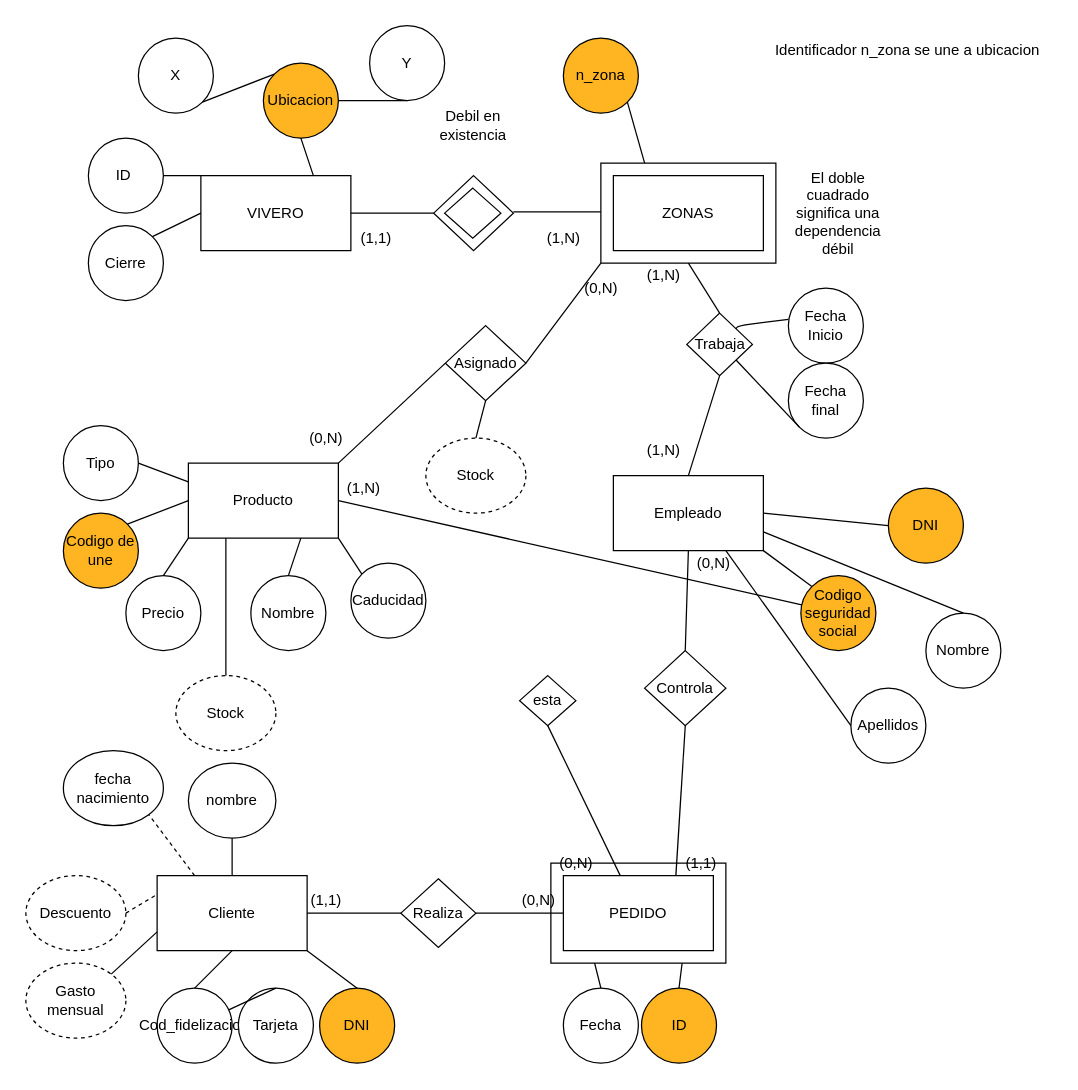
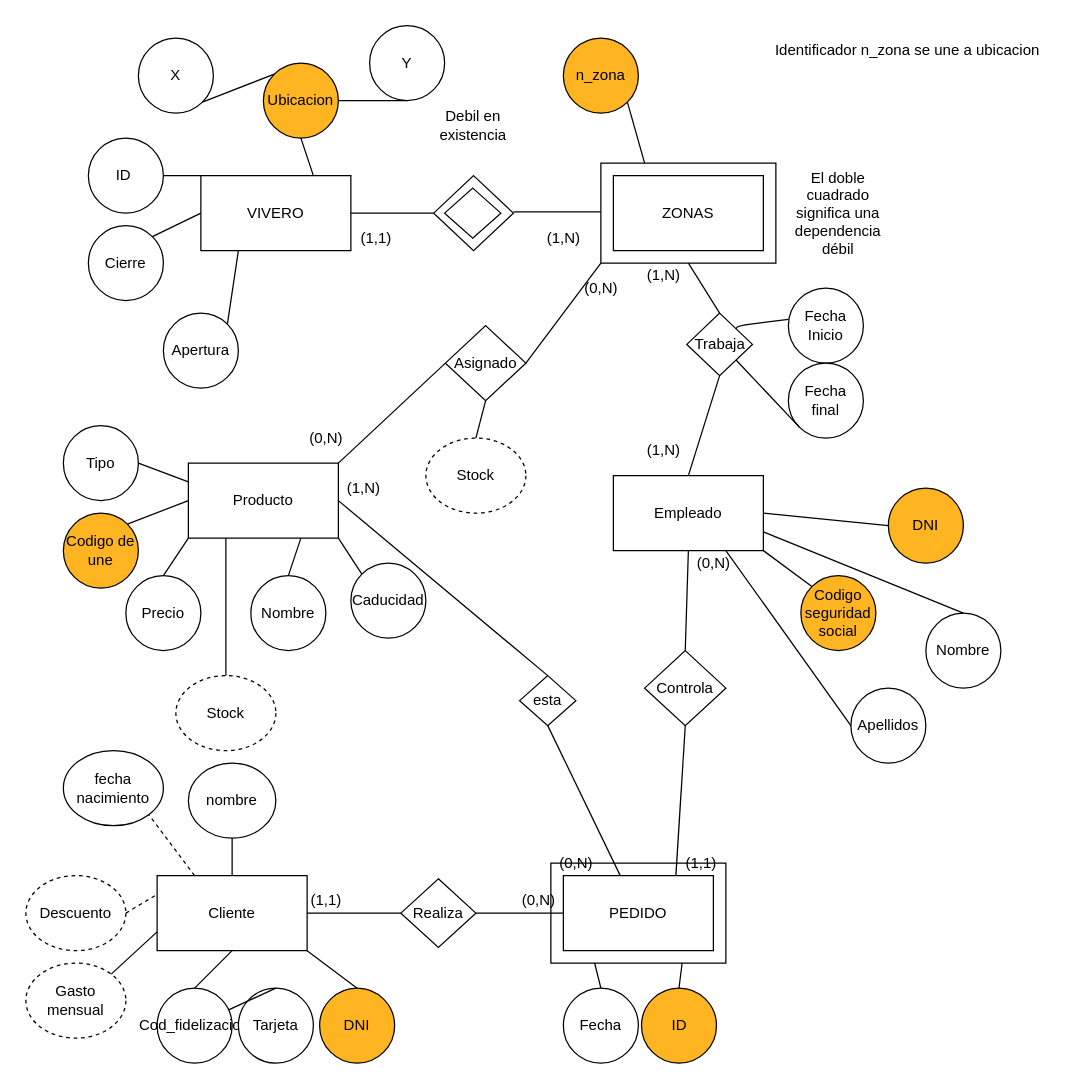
edge "VIVERO" -- "Apertura": added
node "Apertura": added
edge "Producto" -- "Codigo seguridad social": now "Producto" -- "esta"
